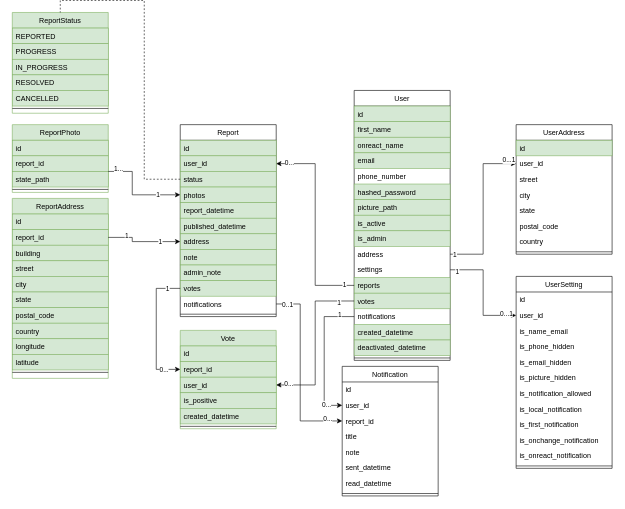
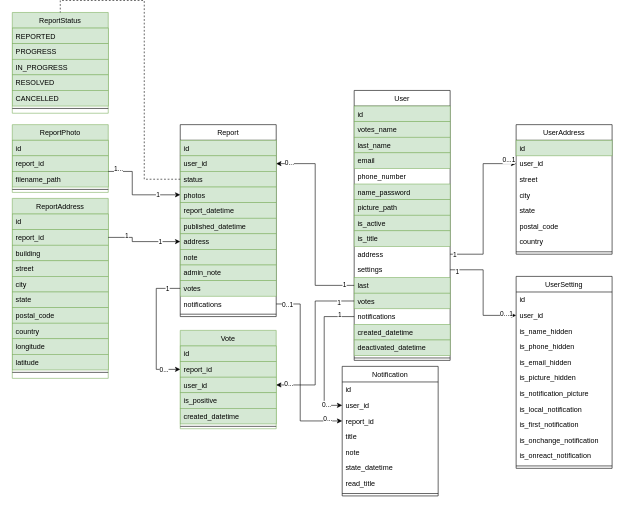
node "first_name": label "first_name" -> "votes_name"
node "onreact_name": label "onreact_name" -> "last_name"
node "state_path": label "state_path" -> "filename_path"
node "hashed_password": label "hashed_password" -> "name_password"
node "is_admin": label "is_admin" -> "is_title"
node "reports": label "reports" -> "last"
node "is_name_email": label "is_name_email" -> "is_name_hidden"
node "is_notification_allowed": label "is_notification_allowed" -> "is_notification_picture"
node "sent_datetime": label "sent_datetime" -> "state_datetime"
node "read_datetime": label "read_datetime" -> "read_title"
